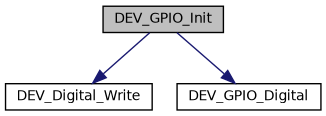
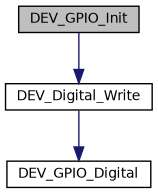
edge "DEV_GPIO_Init" -> "DEV_GPIO_Digital": now "DEV_Digital_Write" -> "DEV_GPIO_Digital"
